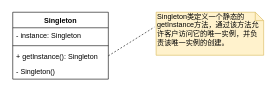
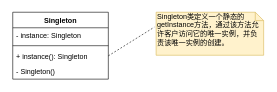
node "+ getInstance(): Singleton": label "+ getInstance(): Singleton" -> "+ instance(): Singleton"
